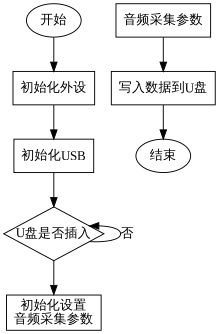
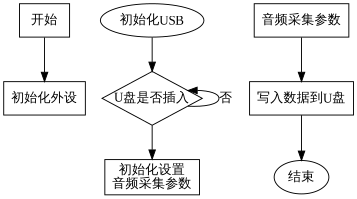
node "开始": shape ellipse -> box
edge "初始化外设" -> "初始化USB": removed
node "初始化USB": shape box -> ellipse
